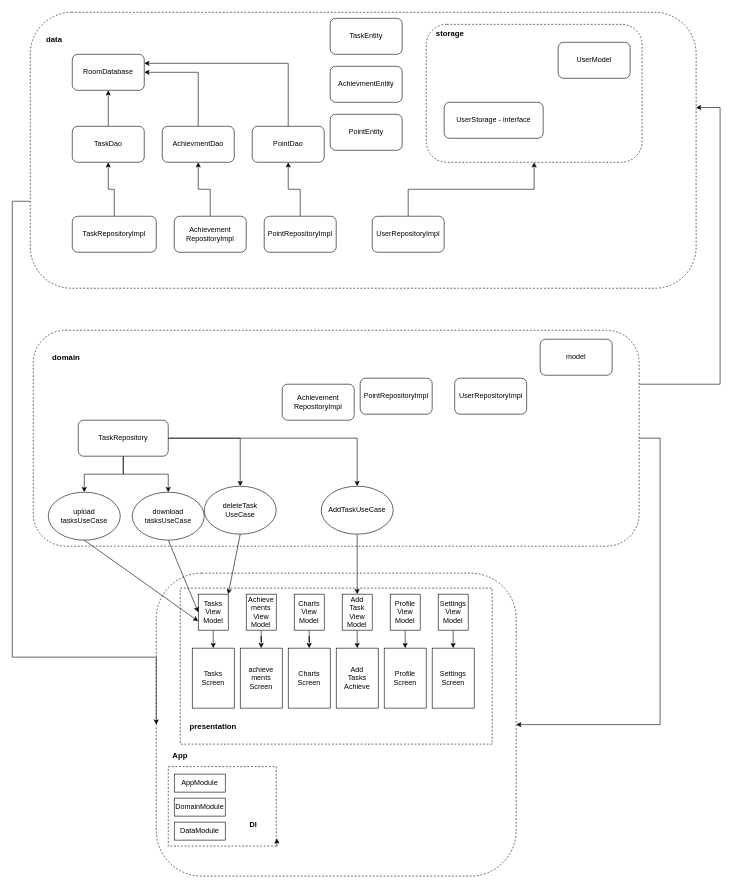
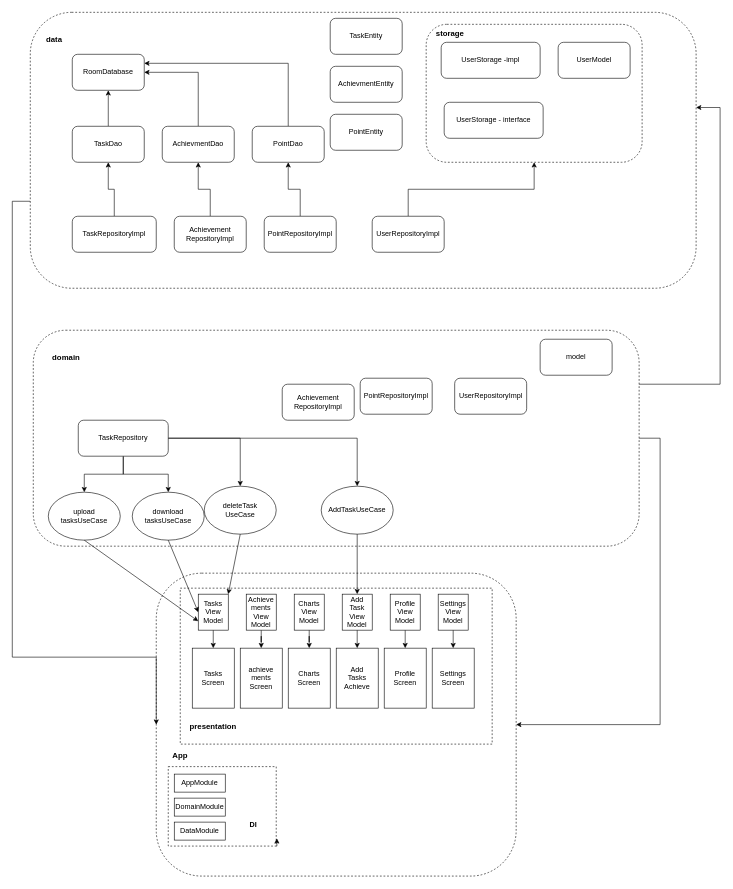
node "UserStorage -impl": added
